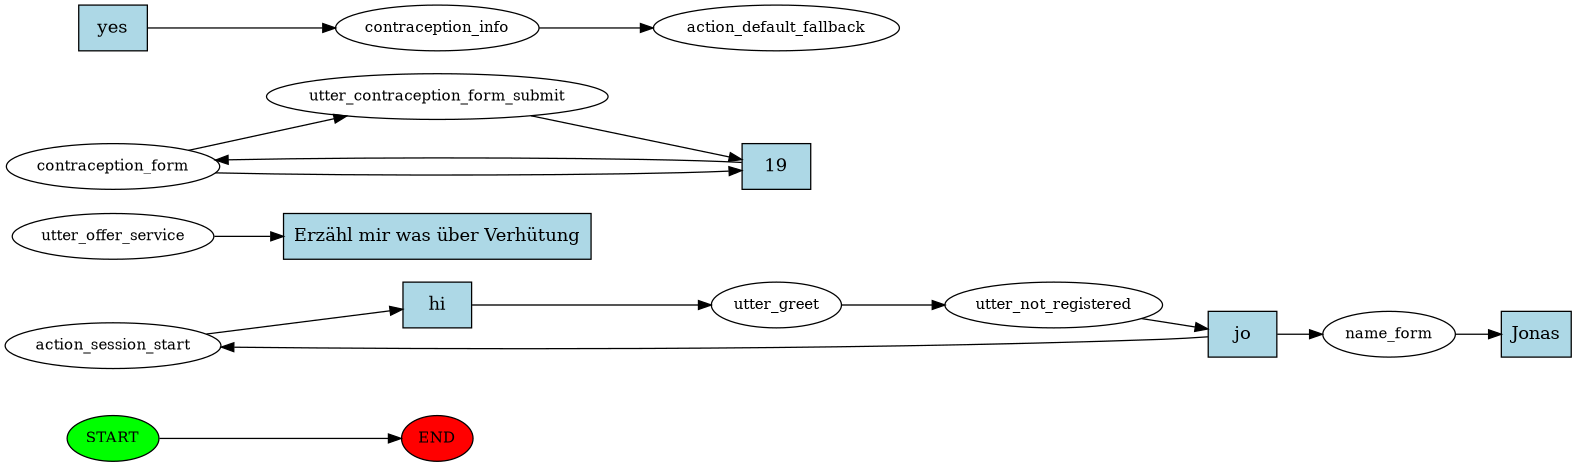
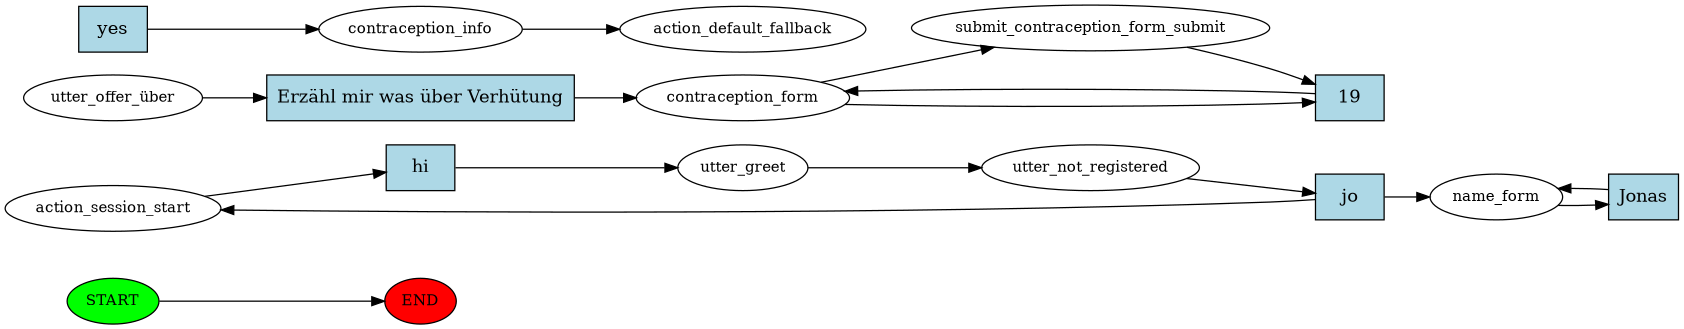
node "utter_contraception_form_submit": label "utter_contraception_form_submit" -> "submit_contraception_form_submit"
edge "Erzähl mir was über Verhütung" -> "contraception_form": added
edge "Jonas" -> "name_form": added
node "utter_offer_service": label "utter_offer_service" -> "utter_offer_über"
